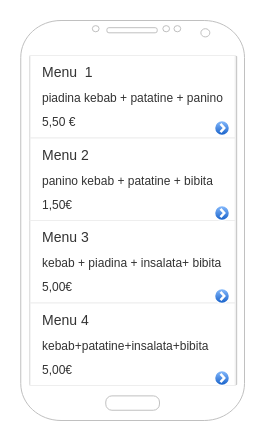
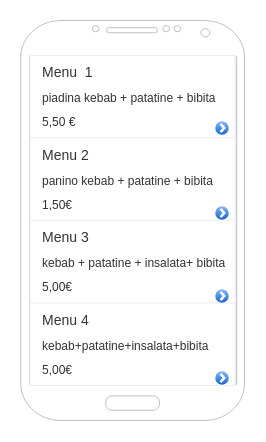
node "Menu 1 piadina kebab + patatine + panino 5,50 €": label "Menu 1 piadina kebab + patatine + panino 5,50 €" -> "Menu 1 piadina kebab + patatine + bibita 5,50 €"
node "Menu 3 kebab + piadina + insalata+ bibita 5,00€": label "Menu 3 kebab + piadina + insalata+ bibita 5,00€" -> "Menu 3 kebab + patatine + insalata+ bibita 5,00€"
